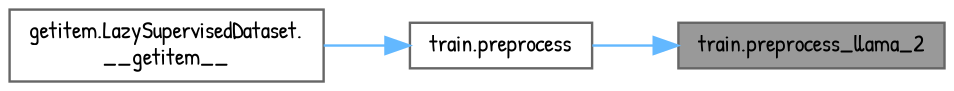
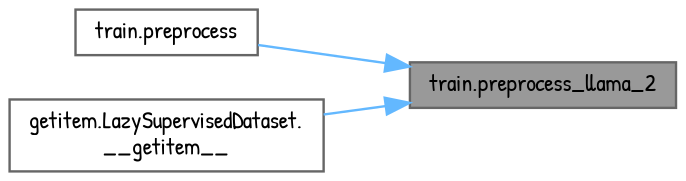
edge "getitem.LazySupervisedDataset. __getitem__" -> "train.preprocess": now "getitem.LazySupervisedDataset. __getitem__" -> "train.preprocess_llama_2"
